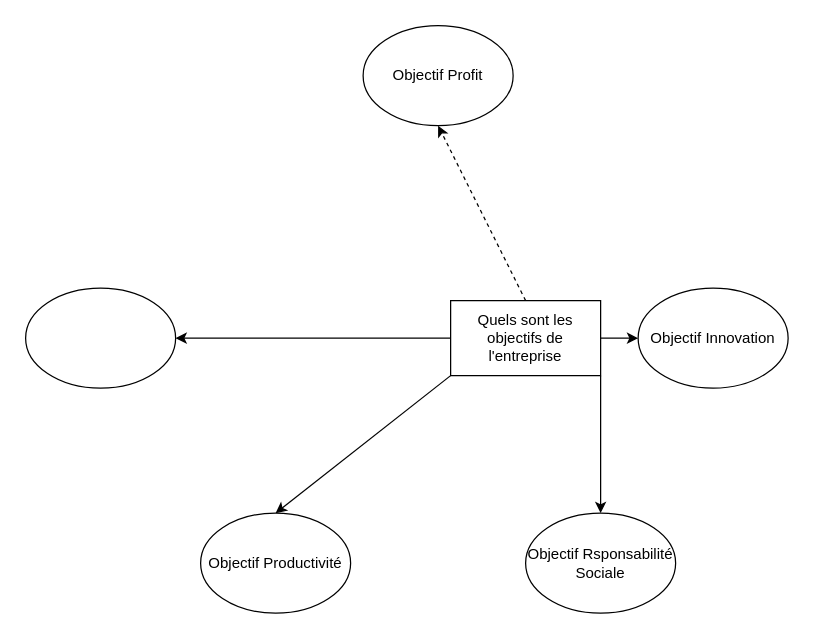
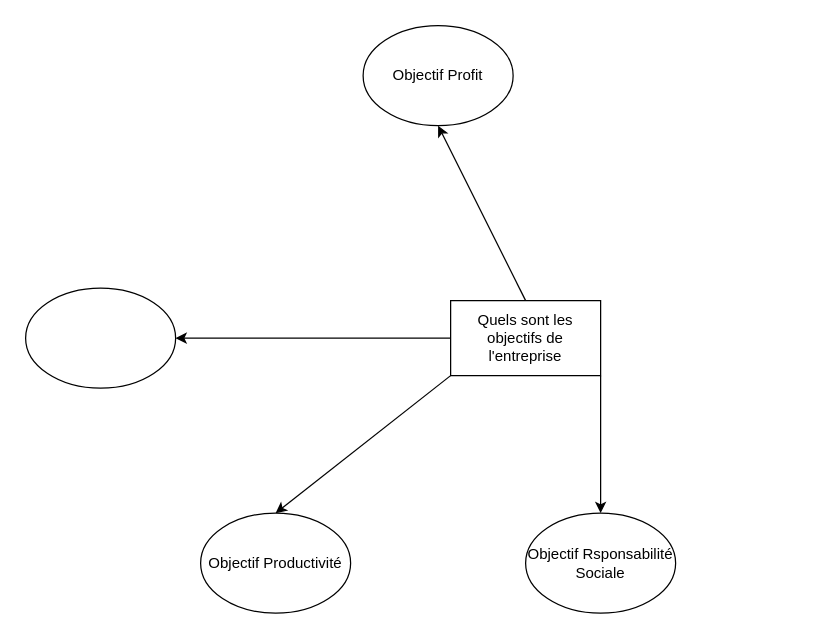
edge "Quels sont les objectifs de l'entreprise" -> "Objectif Profit": style dashed -> solid
edge "Quels sont les objectifs de l'entreprise" -> "Objectif Innovation": removed
node "Objectif Innovation": removed
